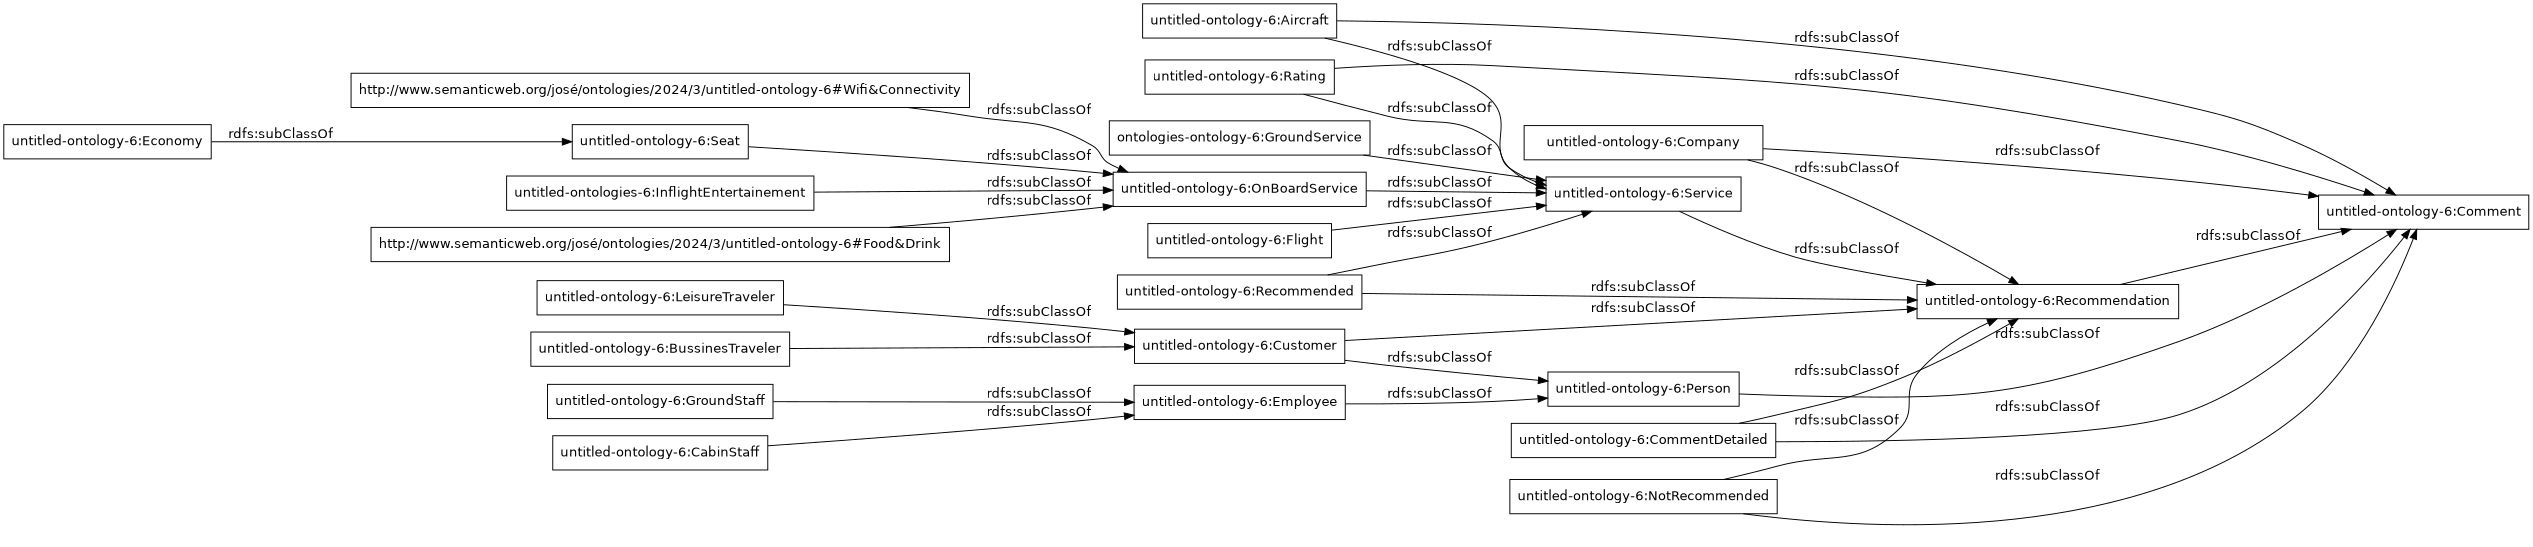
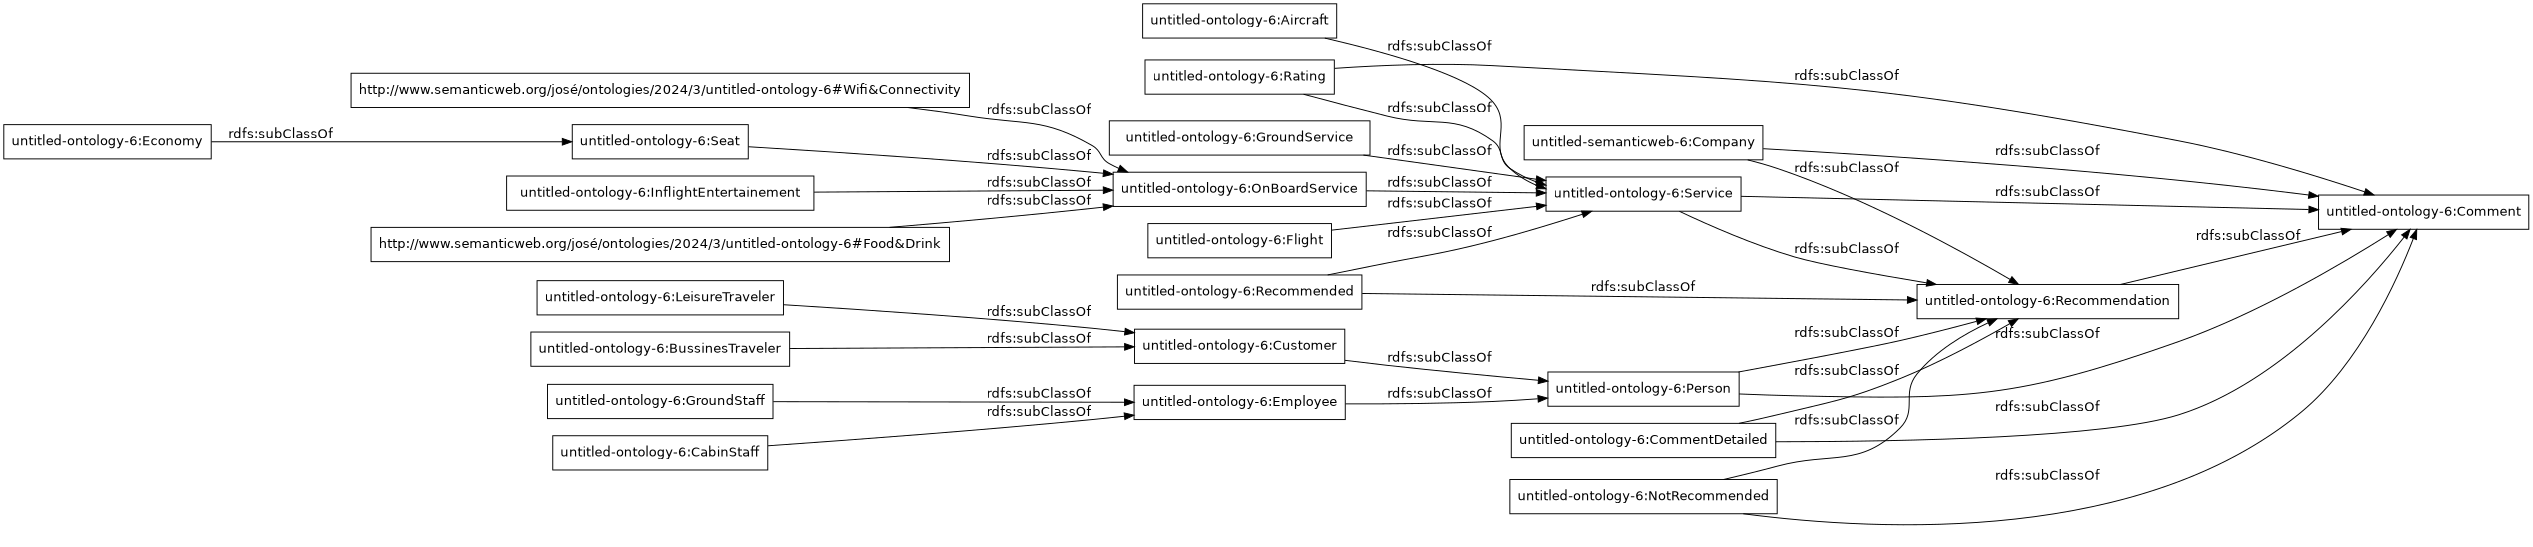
edge "untitled-ontology-6:Aircraft" -> "untitled-ontology-6:Comment": now "untitled-ontology-6:Service" -> "untitled-ontology-6:Comment"
node "ontologies-ontology-6:GroundService": label "ontologies-ontology-6:GroundService" -> "untitled-ontology-6:GroundService"
node "untitled-ontology-6:Company": label "untitled-ontology-6:Company" -> "untitled-semanticweb-6:Company"
node "untitled-ontologies-6:InflightEntertainement": label "untitled-ontologies-6:InflightEntertainement" -> "untitled-ontology-6:InflightEntertainement"
edge "untitled-ontology-6:Customer" -> "untitled-ontology-6:Recommendation": now "untitled-ontology-6:Person" -> "untitled-ontology-6:Recommendation"
